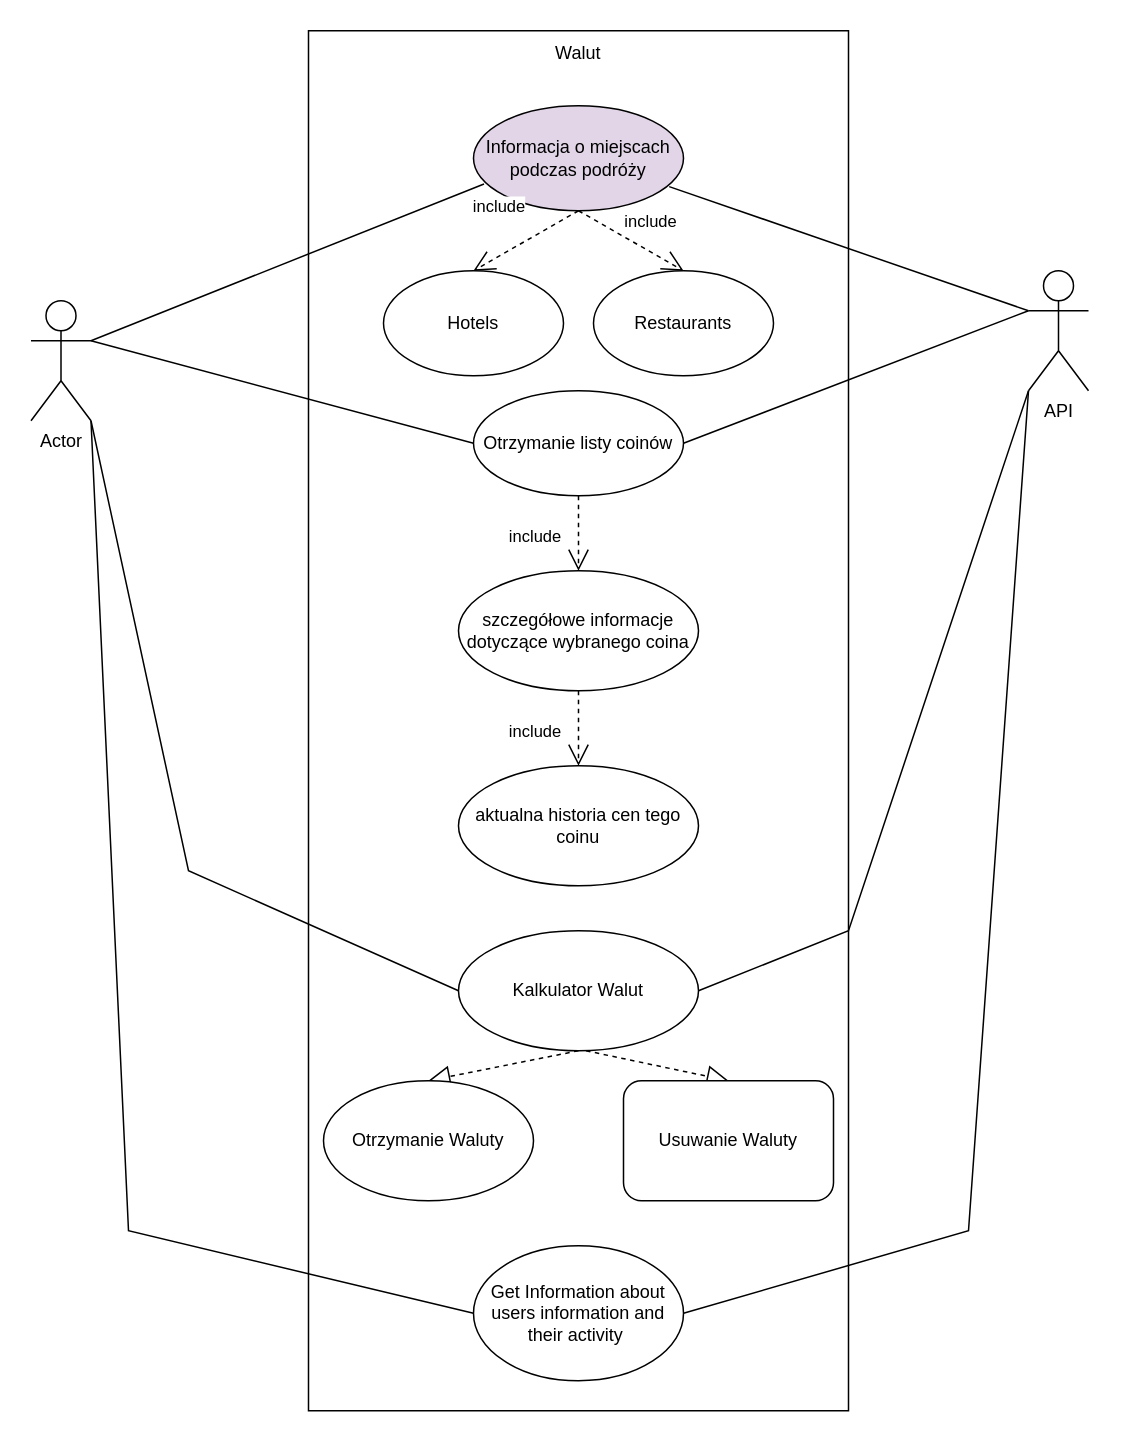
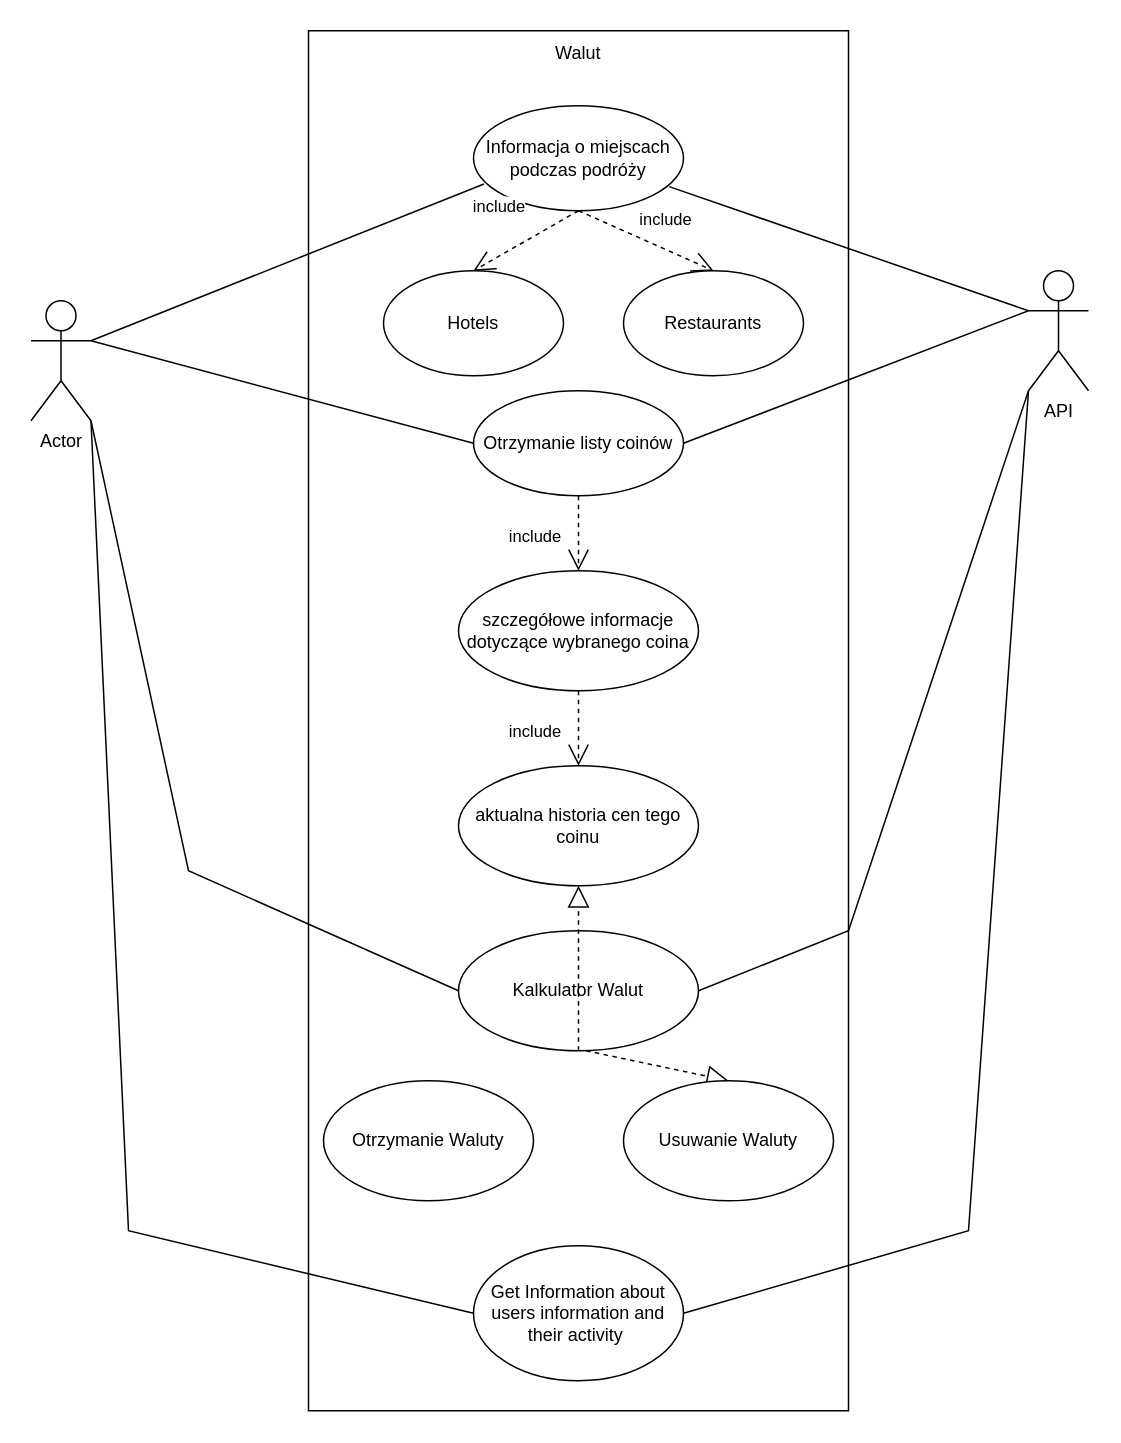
node "Informacja o miejscach podczas podróży": fillcolor #e1d5e7 -> #ffffff
node "Restaurants": moved (683, 323) -> (713, 323)
edge "Kalkulator Walut" -> "Otrzymanie Waluty": now "Kalkulator Walut" -> "aktualna historia cen tego coinu"
node "Usuwanie Waluty": shape rounded rectangle -> ellipse
